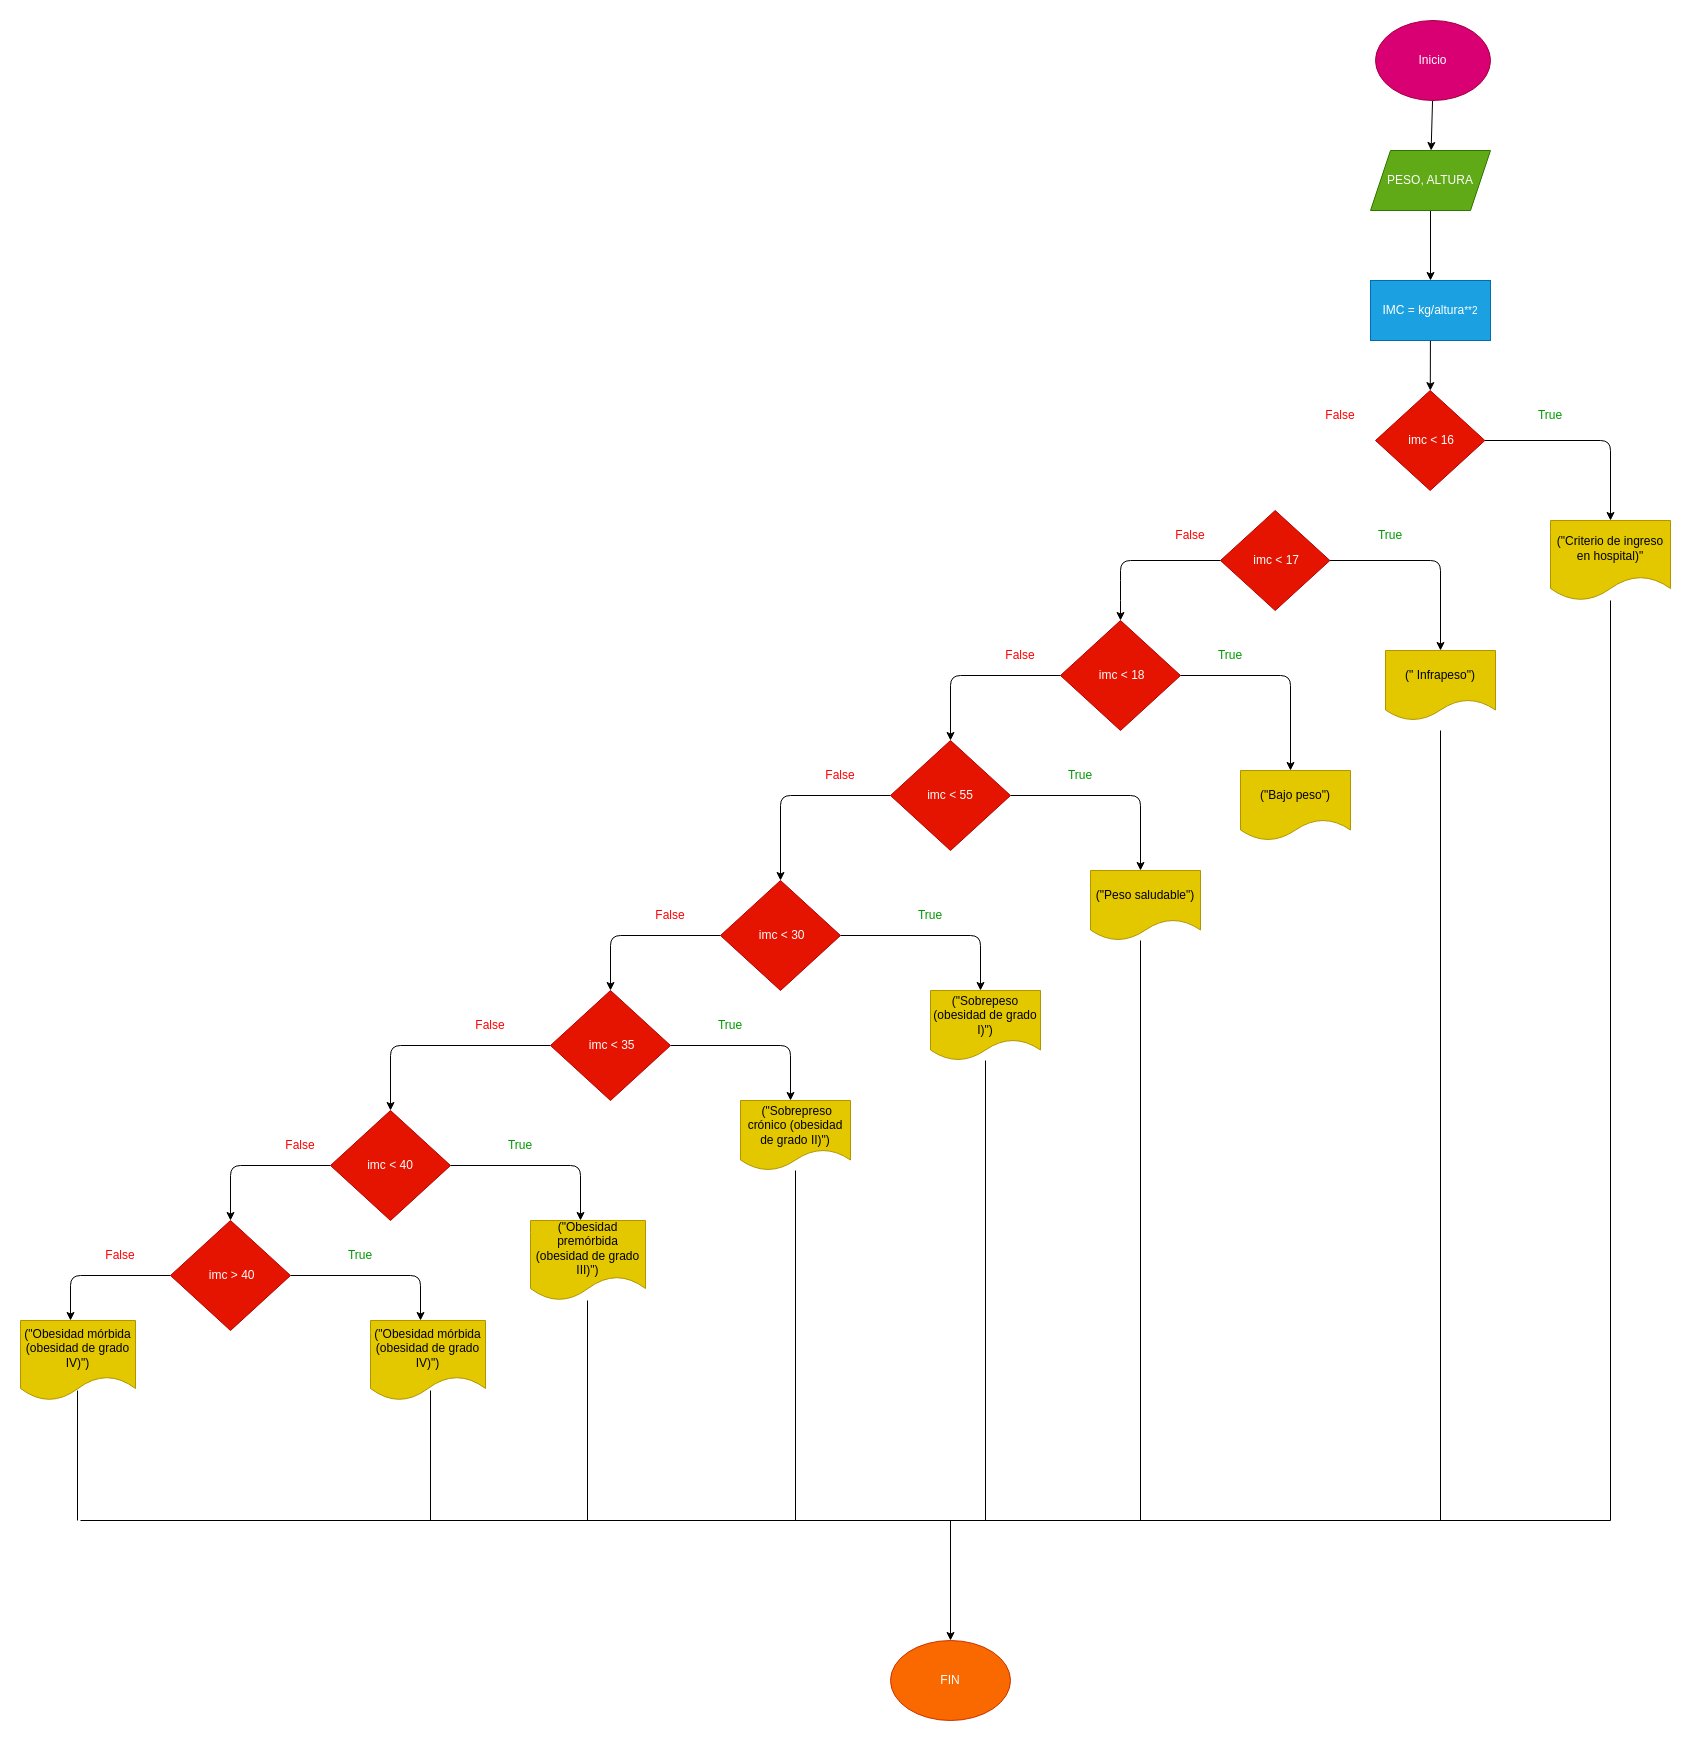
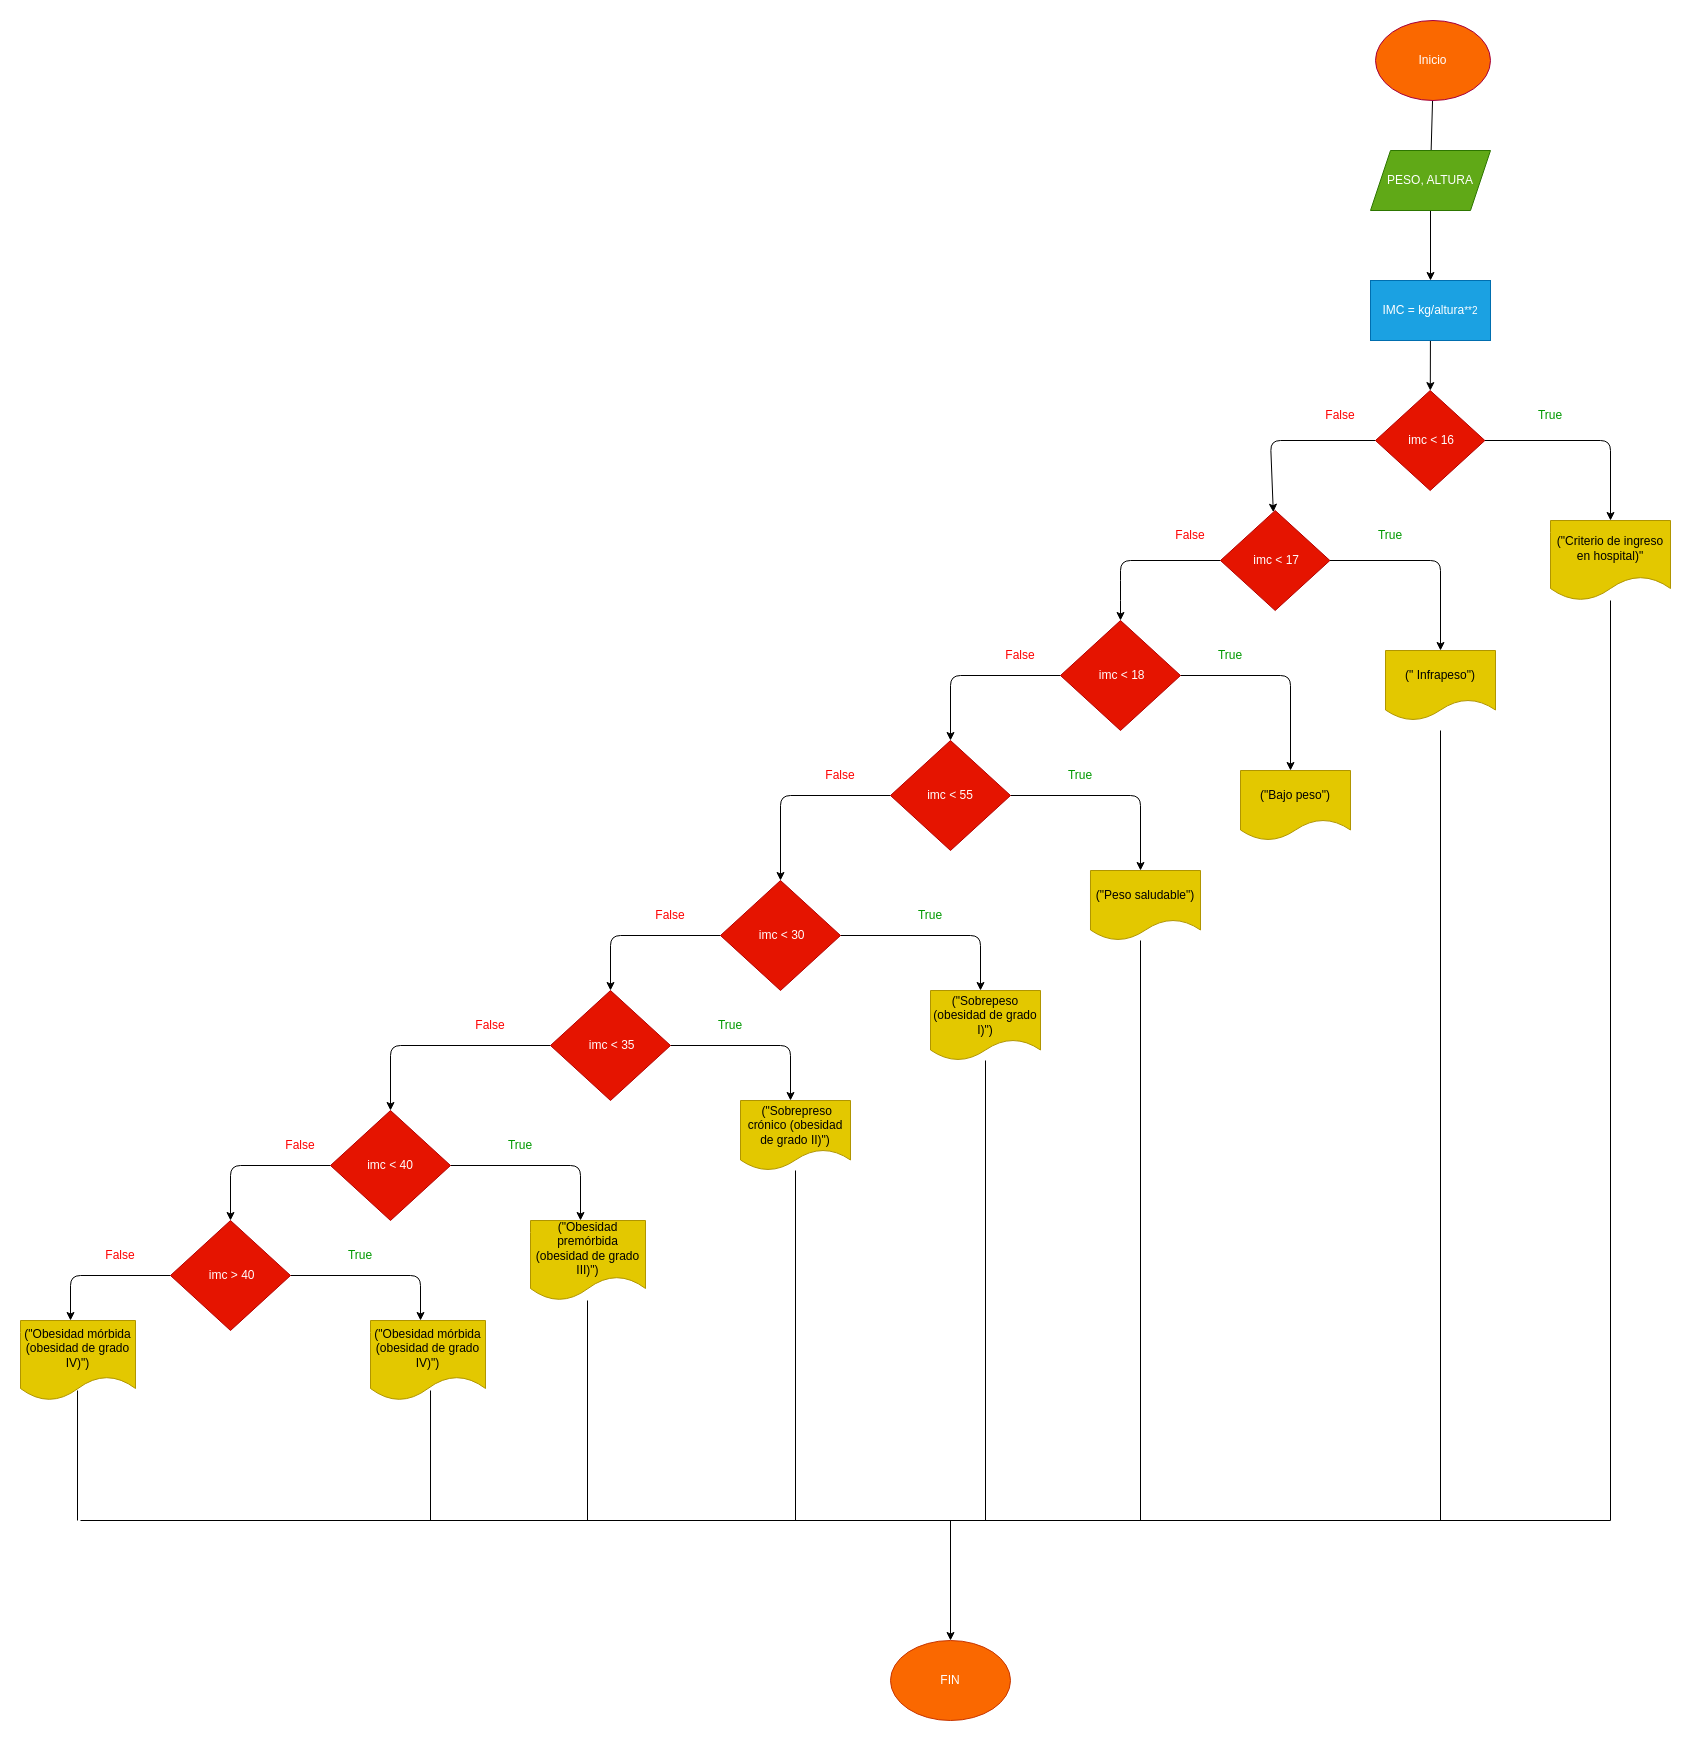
node "Inicio": fillcolor #d80073 -> #fa6800
edge "Inicio" -> "PESO, ALTURA": arrowhead classic -> none
edge "imc < 16" -> "imc < 17": added
